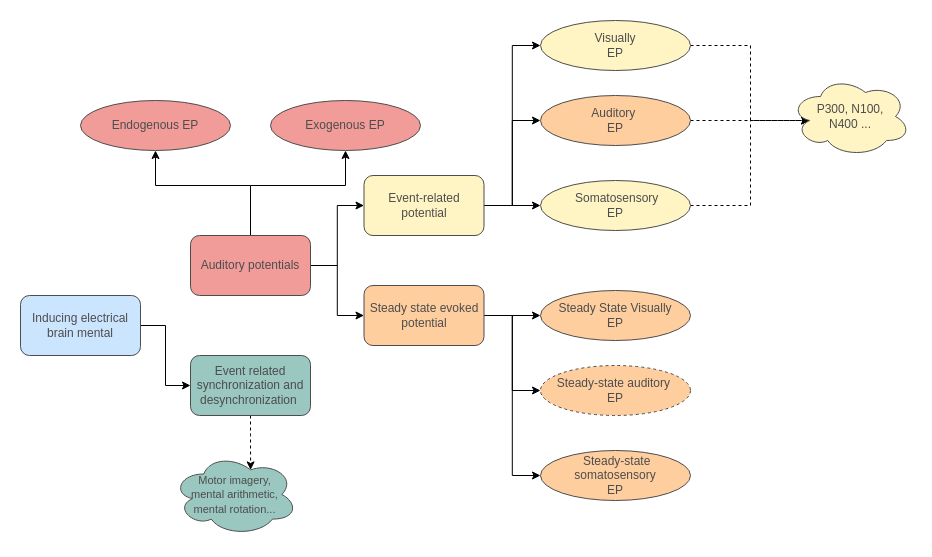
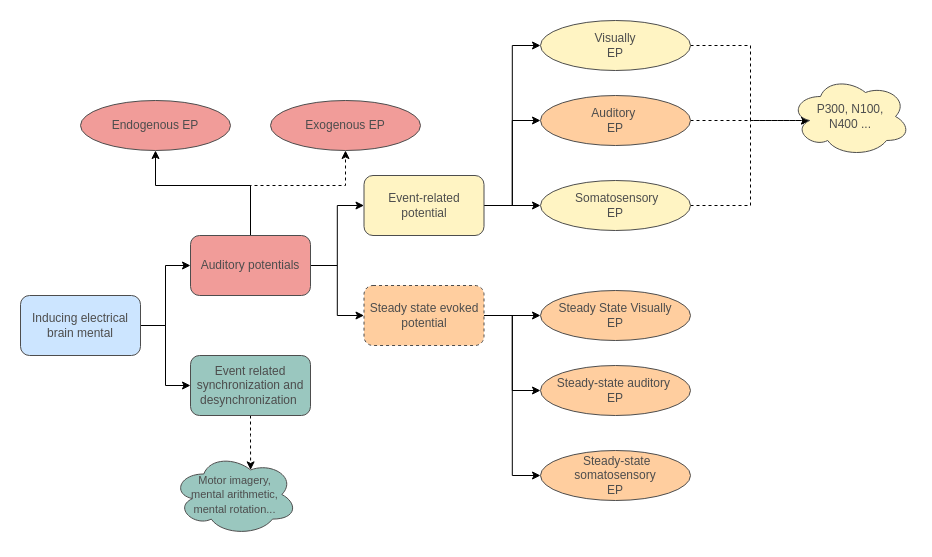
edge "Auditory potentials" -> "Exogenous EP": style solid -> dashed
edge "Inducing electrical brain mental" -> "Auditory potentials": added
node "Steady state evoked potential": style solid -> dashed
node "Steady-state auditory EP": style dashed -> solid
